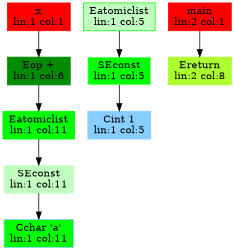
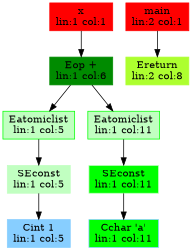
node "SEconst lin:1 col:5": fillcolor green -> darkseagreen1
edge "Eop + lin:1 col:6" -> "Eatomiclist lin:1 col:5": added
node "Eatomiclist lin:1 col:11": fillcolor green -> darkseagreen1
node "SEconst lin:1 col:11": fillcolor darkseagreen1 -> green
